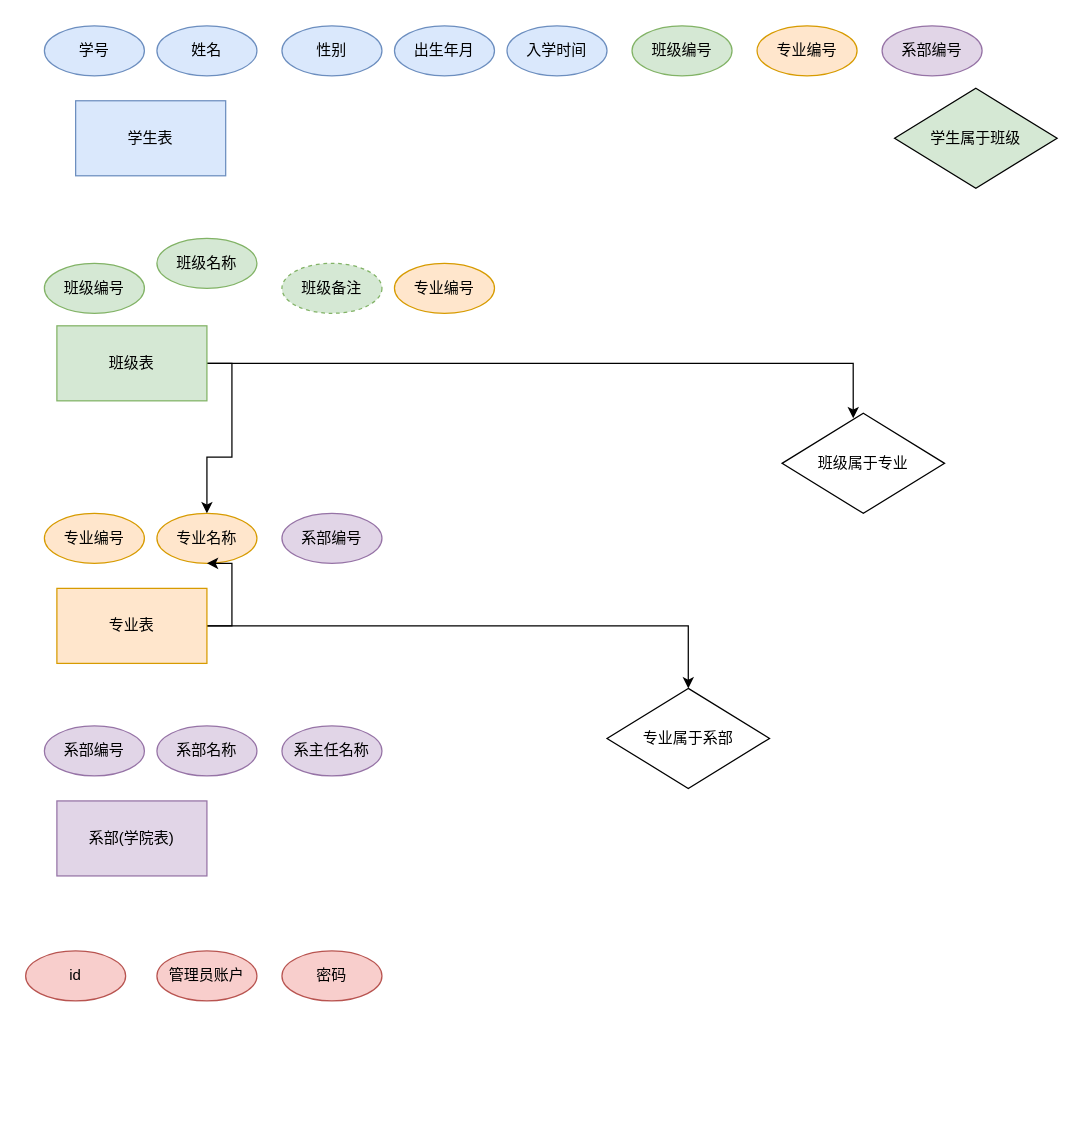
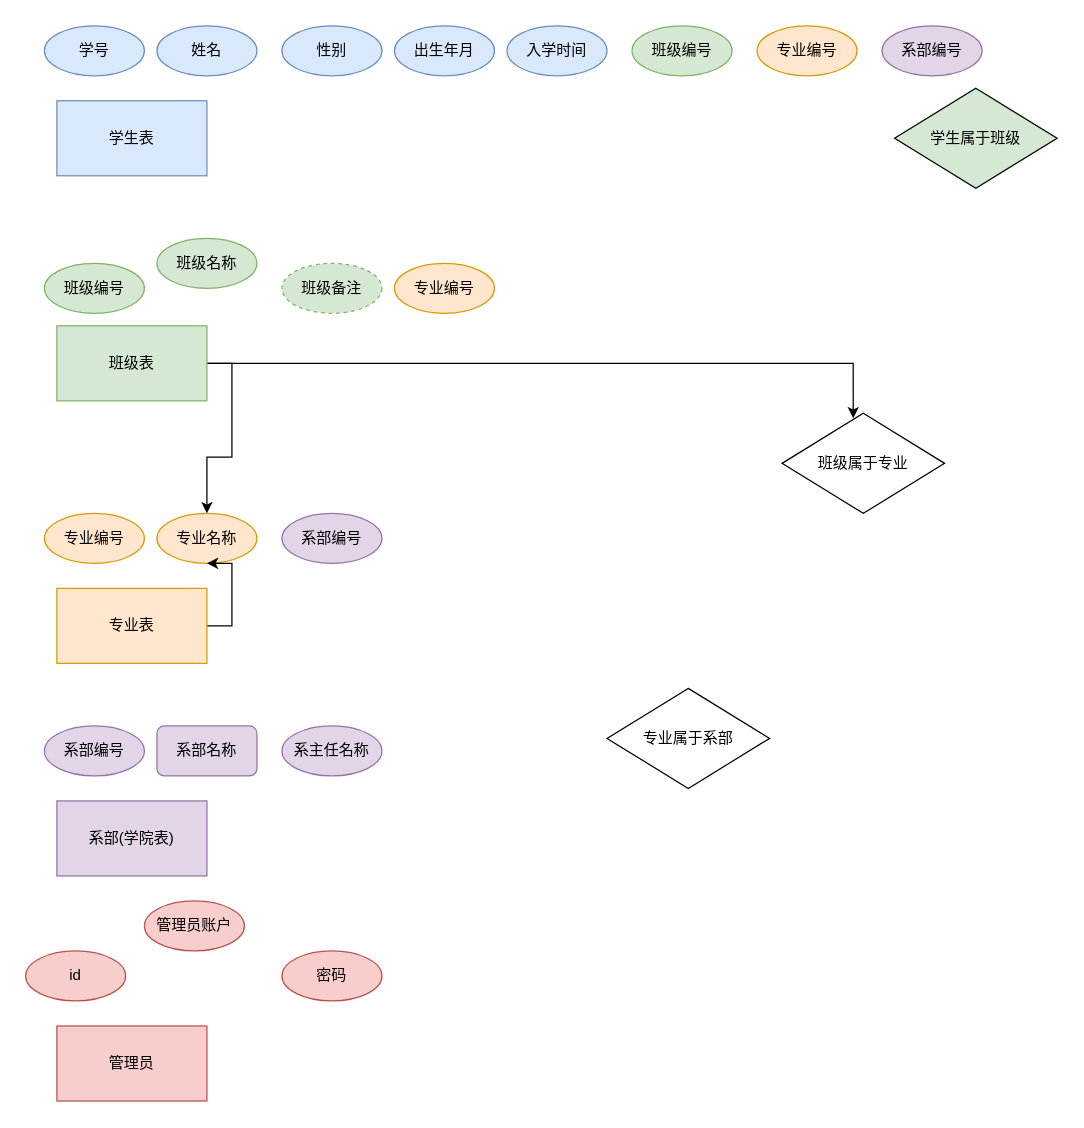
node "学生表": moved (151, 138) -> (132, 138)
edge "专业表" -> "专业属于系部": removed
node "系部名称": shape ellipse -> rounded rectangle
node "管理员账户": moved (207, 976) -> (194, 926)
node "管理员": added
